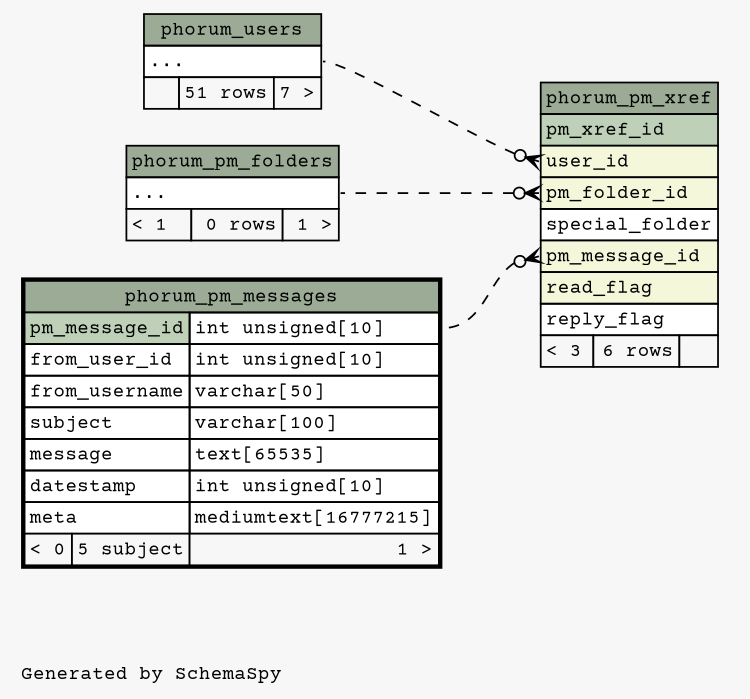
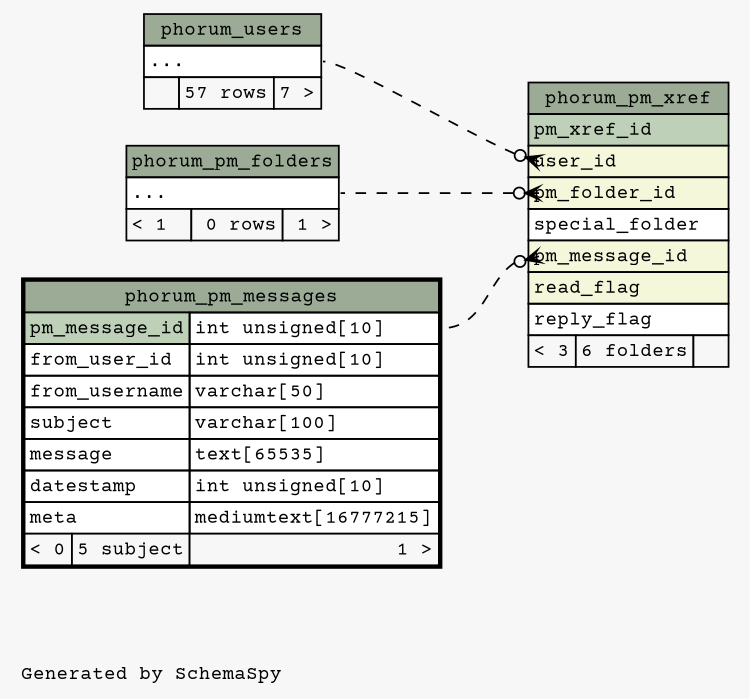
node "phorum_users": text "51 rows" -> "57 rows"
node "phorum_pm_xref": text "6 rows" -> "6 folders"
